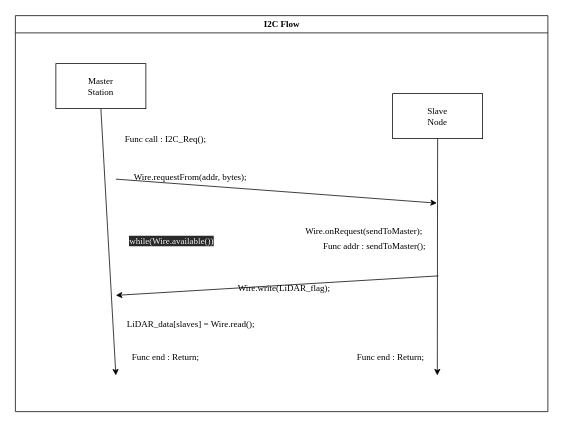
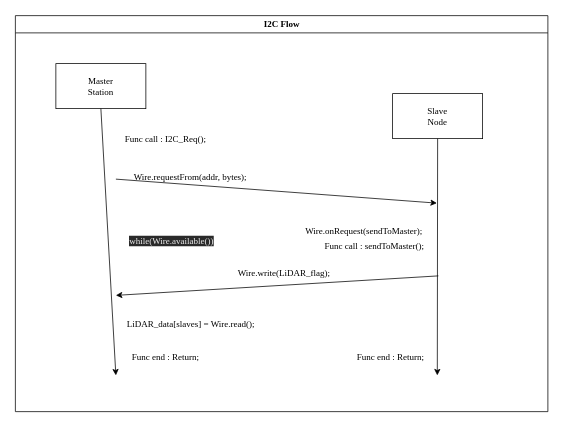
node "Func addr : sendToMaster();": label "Func addr : sendToMaster();" -> "Func call : sendToMaster();"
node "Wire.write(LiDAR_flag);": moved (284, 288) -> (284, 273)
